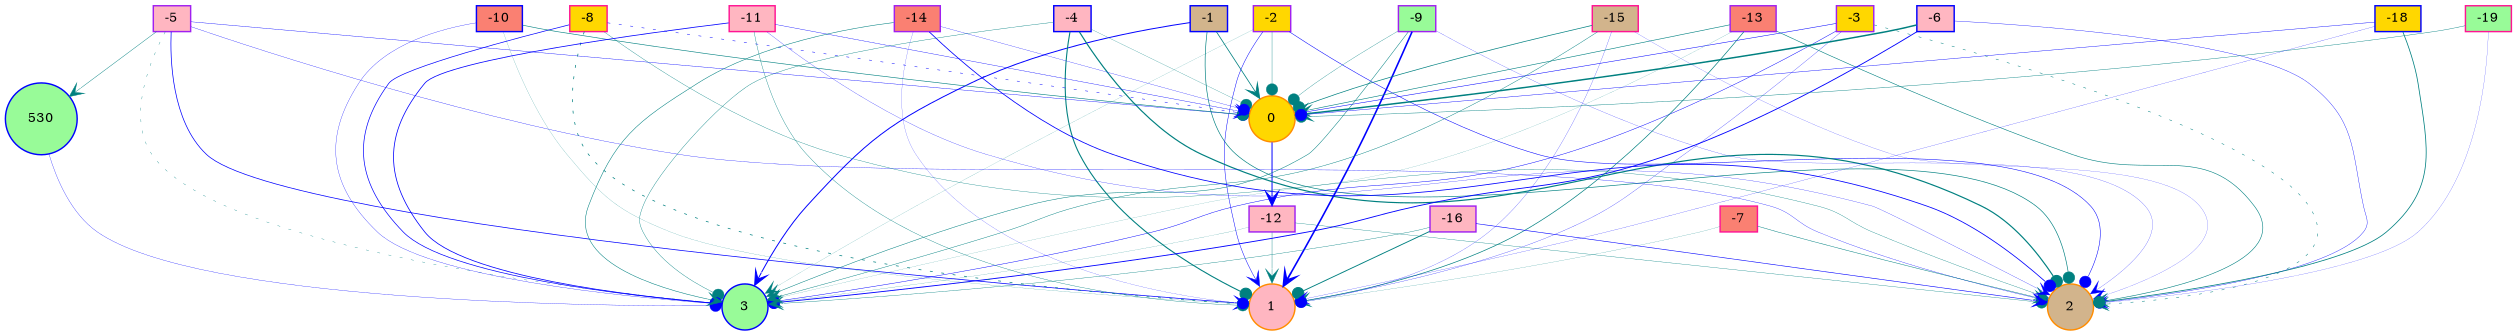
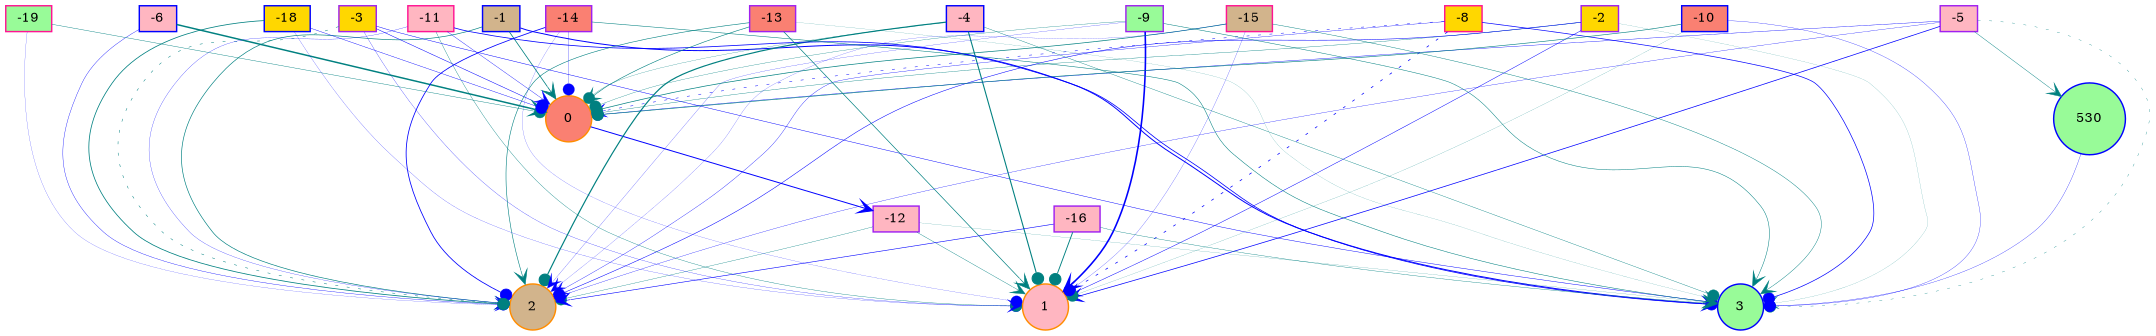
node "0": fillcolor gold -> salmon
edge "-8" -> "2": color teal -> blue
edge "-6" -> "3": removed
node "-7": removed
edge "-8" -> "1": color teal -> blue
